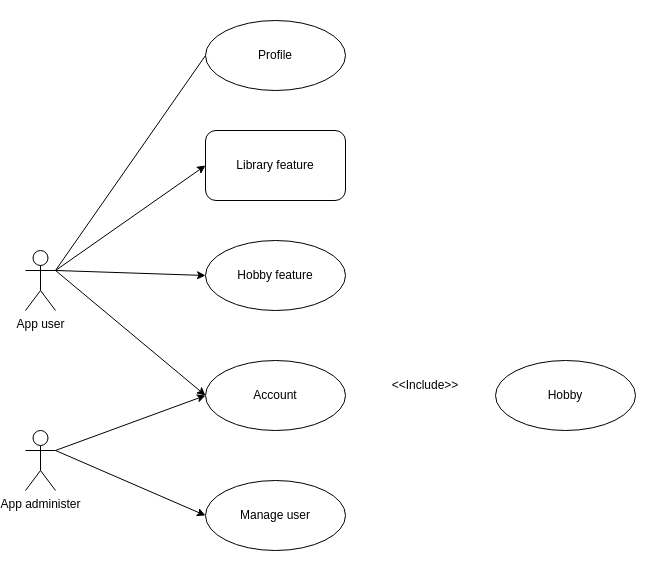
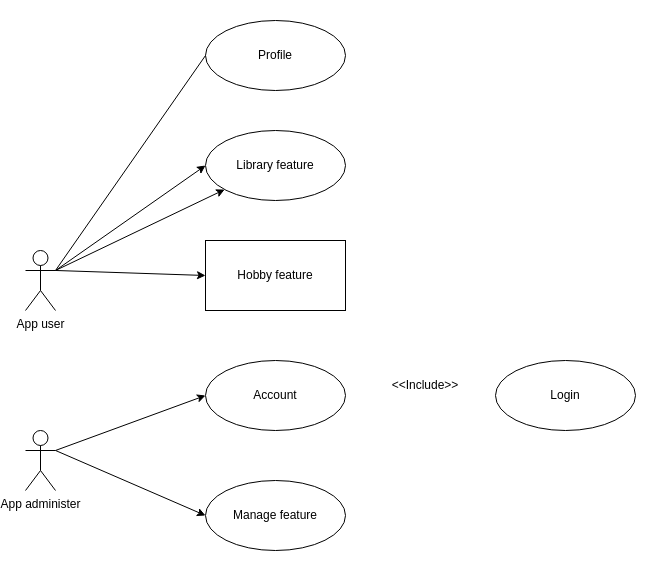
node "Library feature": shape rounded rectangle -> ellipse
node "Hobby feature": shape ellipse -> rectangle
edge "App user" -> "Account": now "App user" -> "Library feature"
node "Hobby": label "Hobby" -> "Login"
node "Manage user": label "Manage user" -> "Manage feature"
